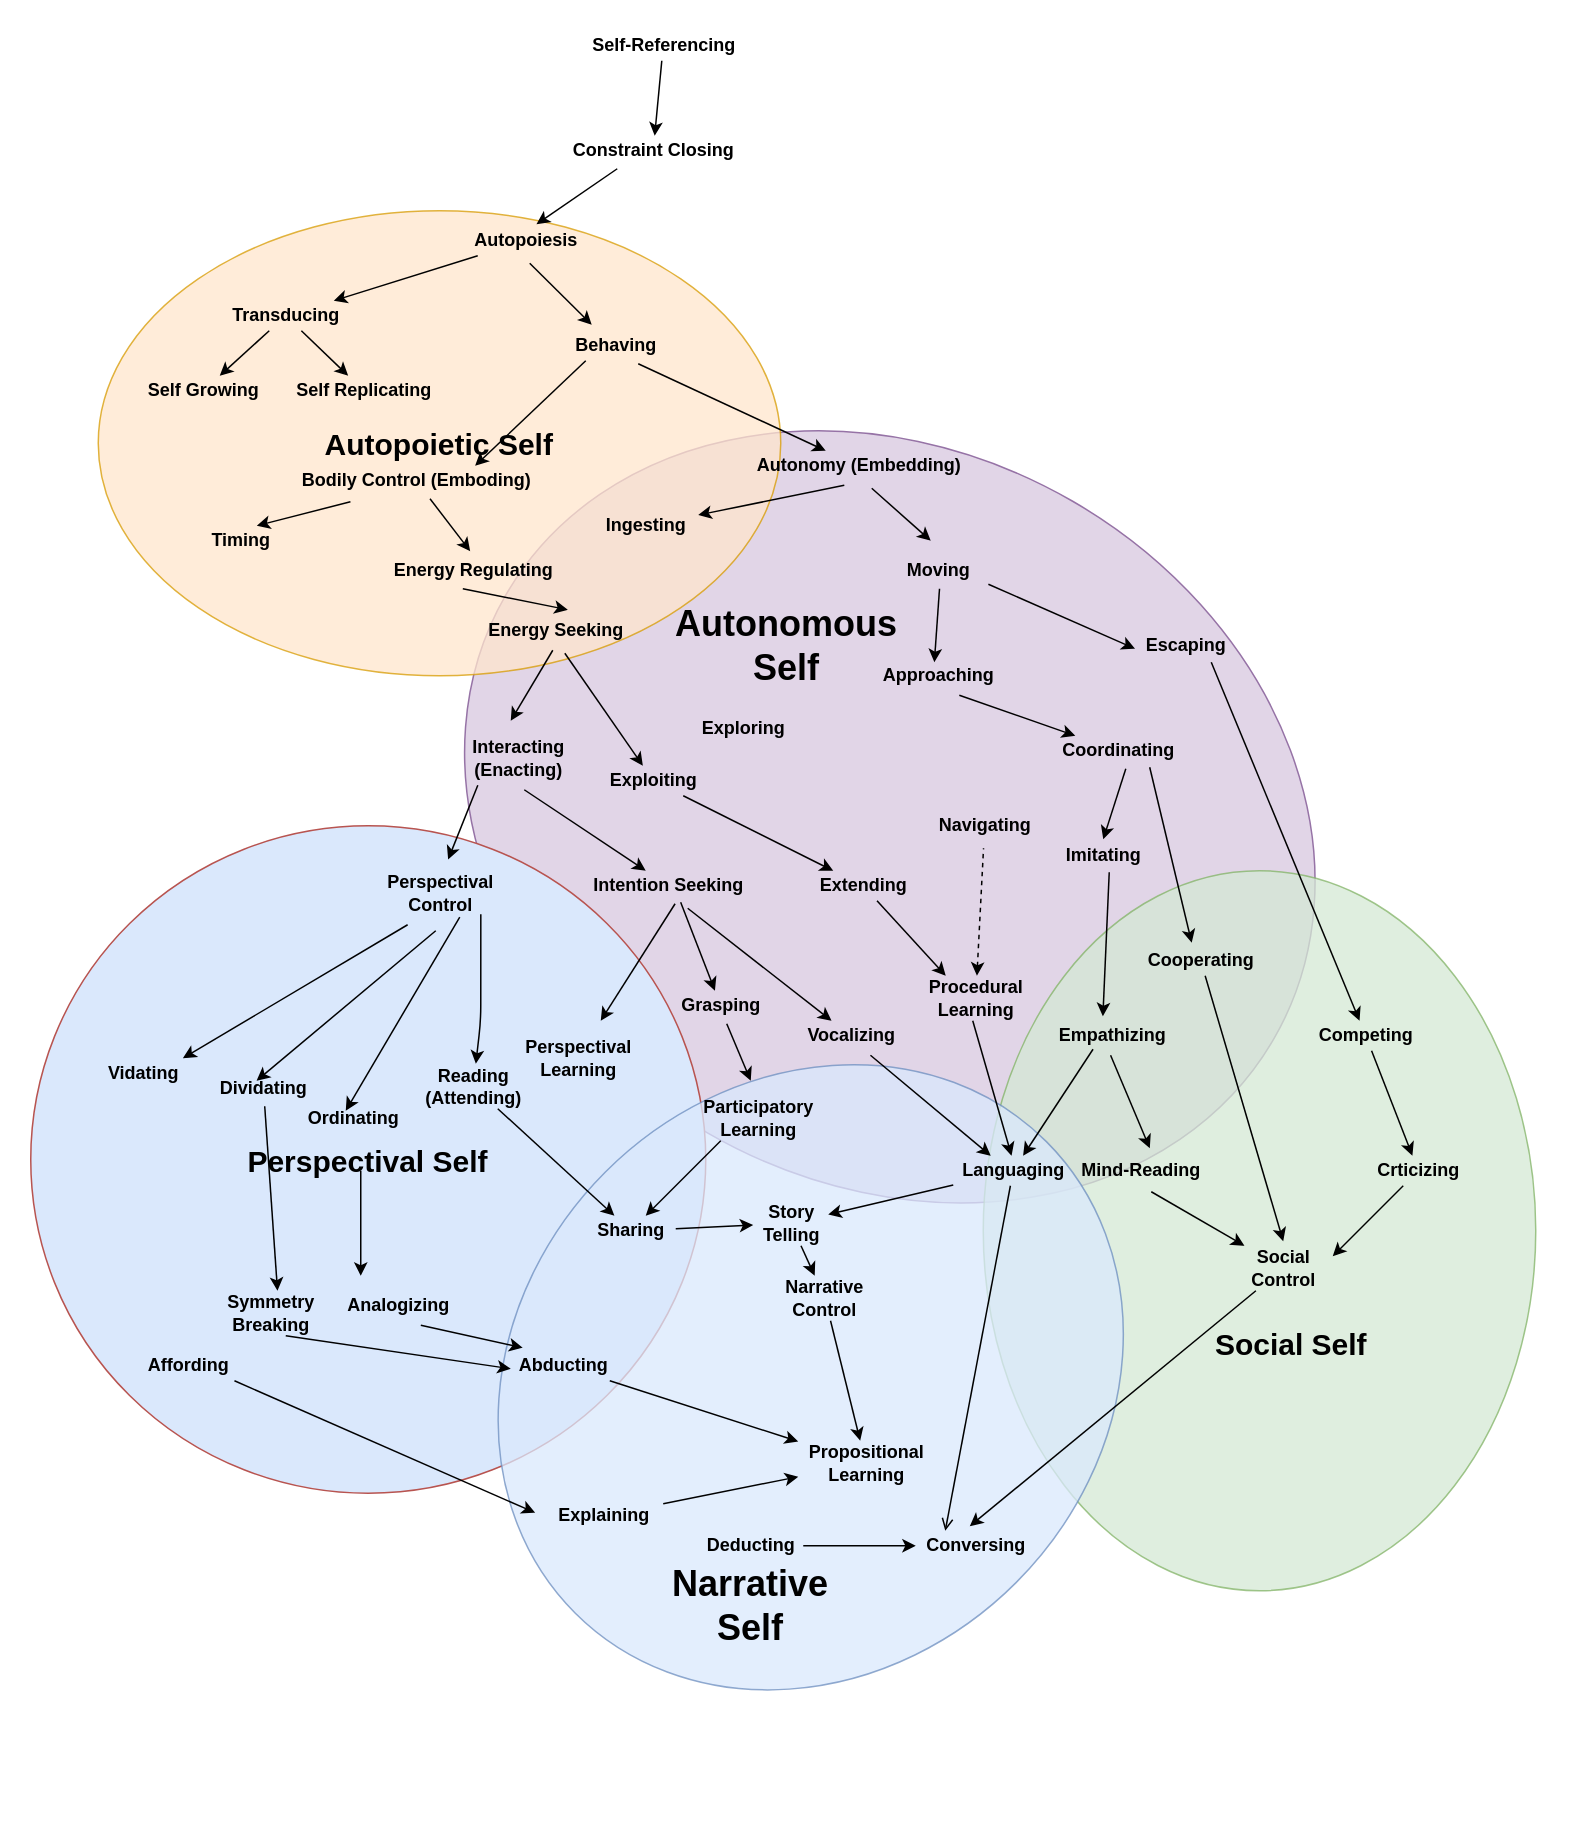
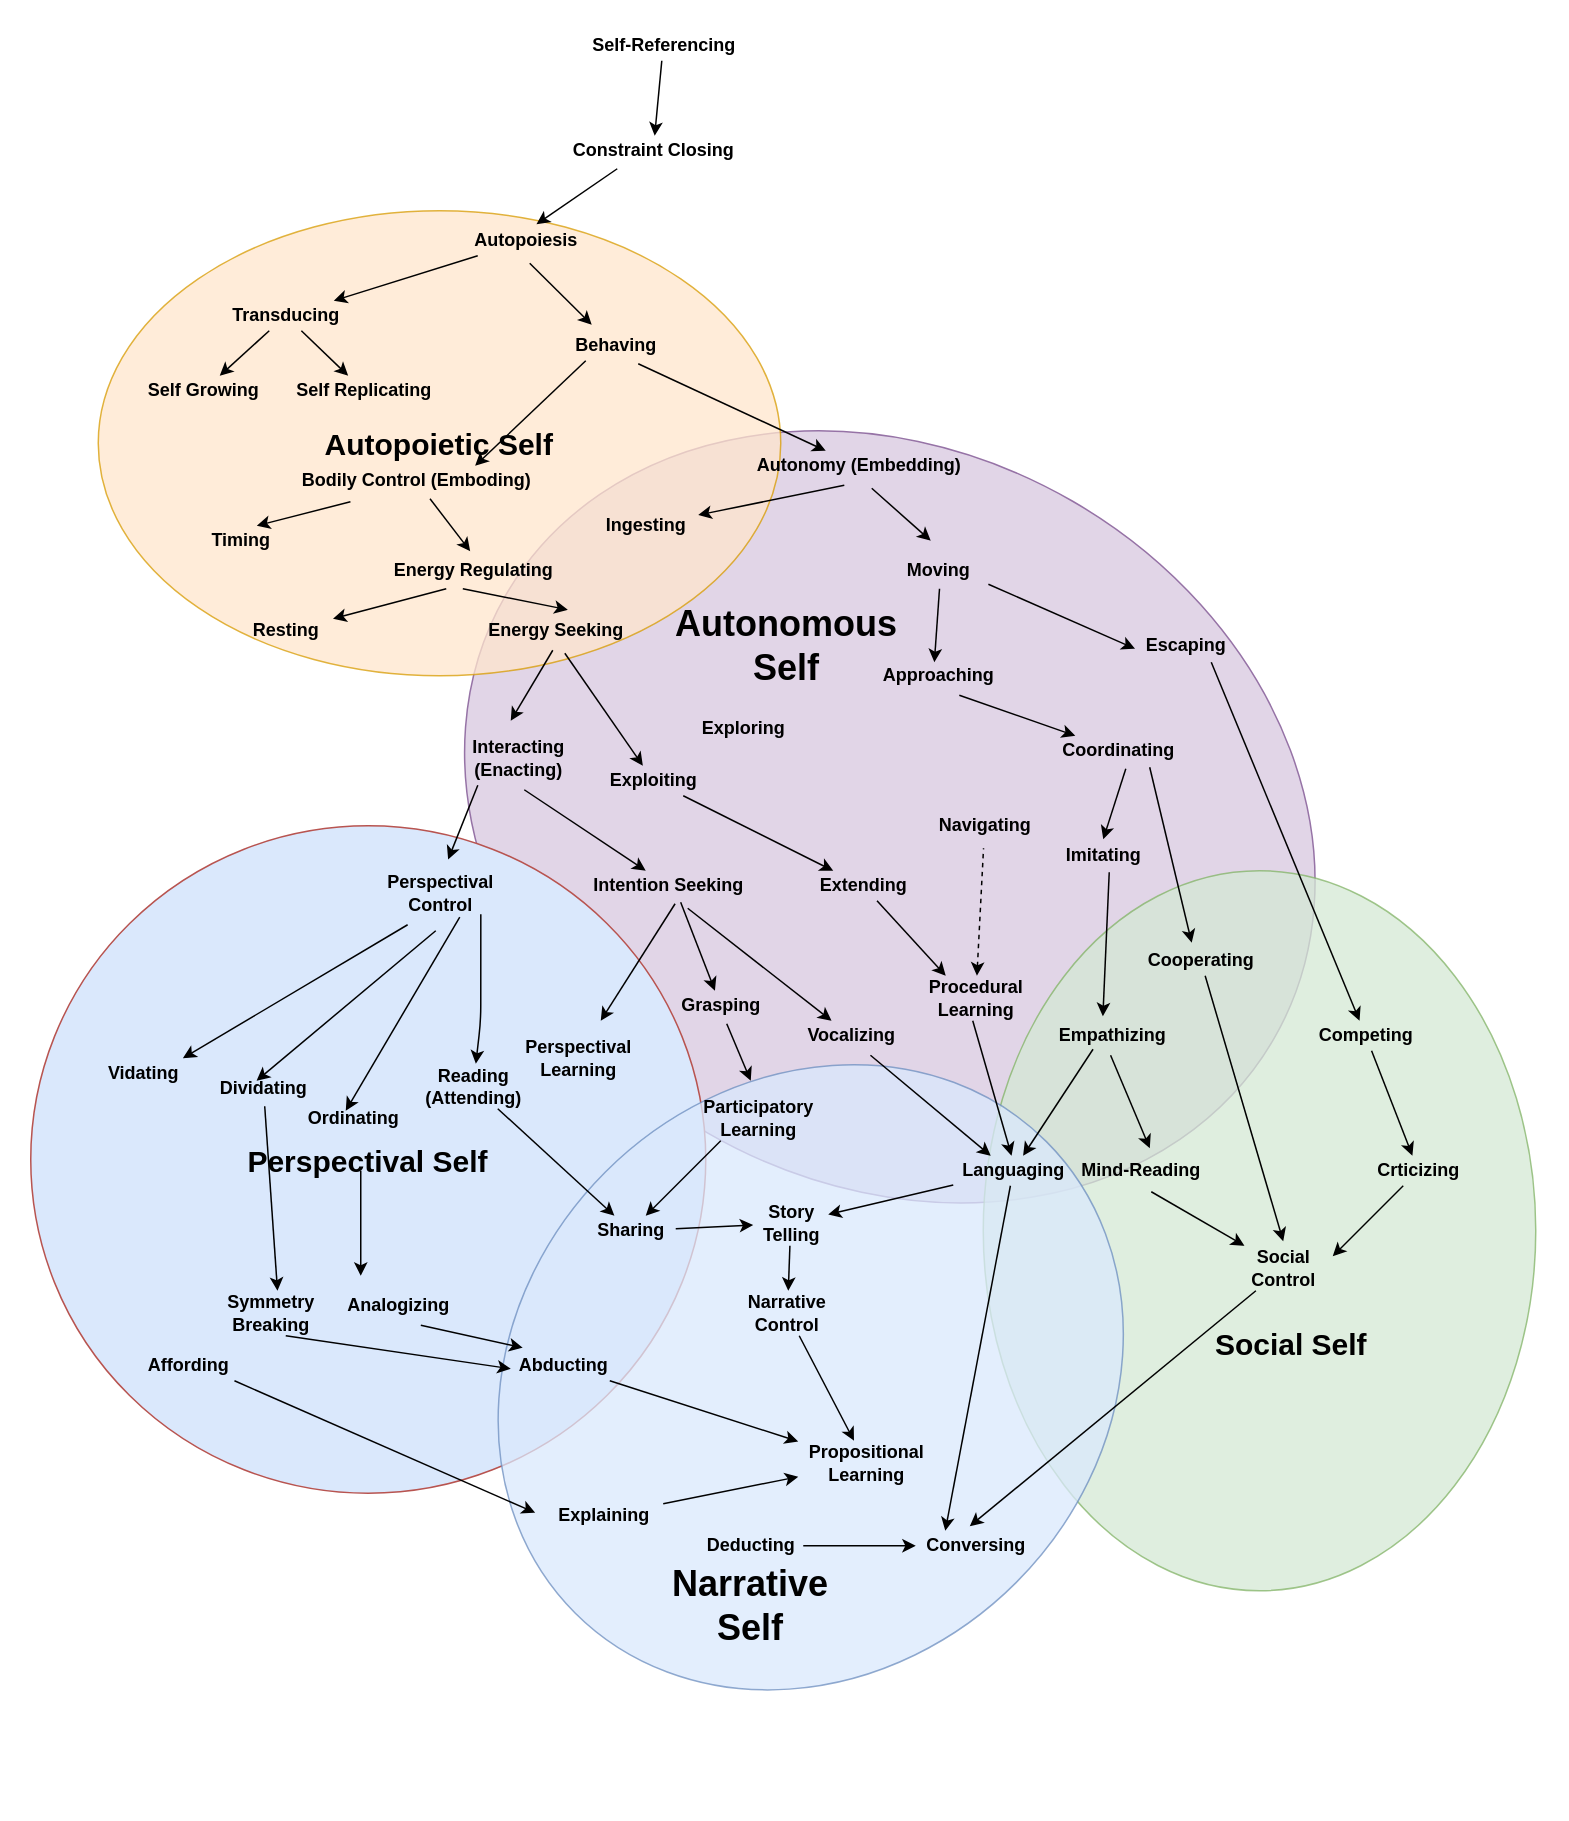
edge "Energy Regulating" -> "Resting": added
node "Resting": added
node "Narrative Control": moved (825, 1298) -> (787, 1313)
edge "Languaging" -> "Conversing": arrowhead open -> classic
